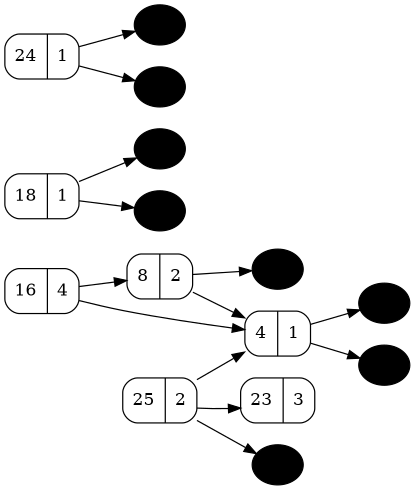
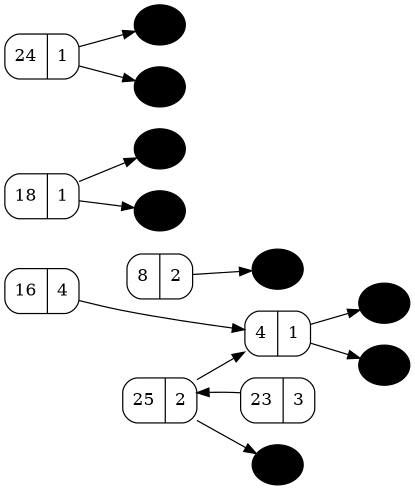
edge "16" -> "8": removed
edge "8" -> "4": removed
edge "25" -> "23": reversed
